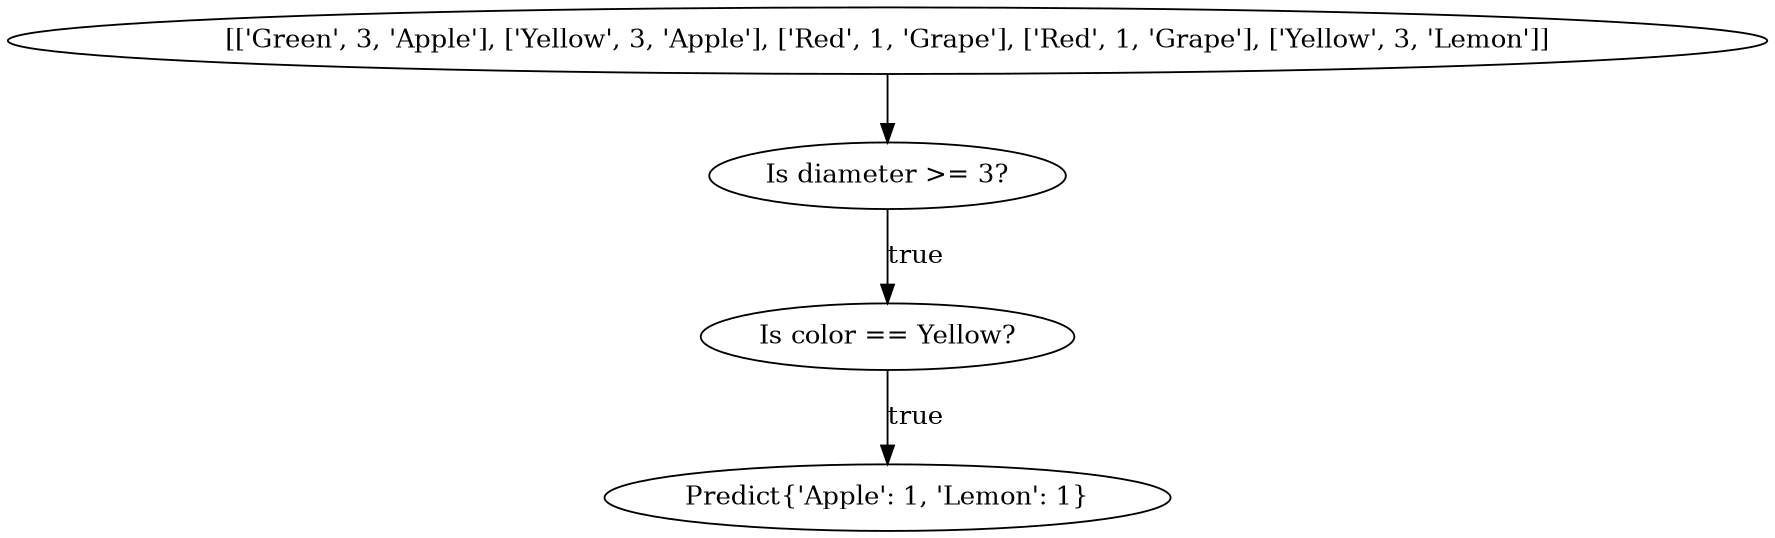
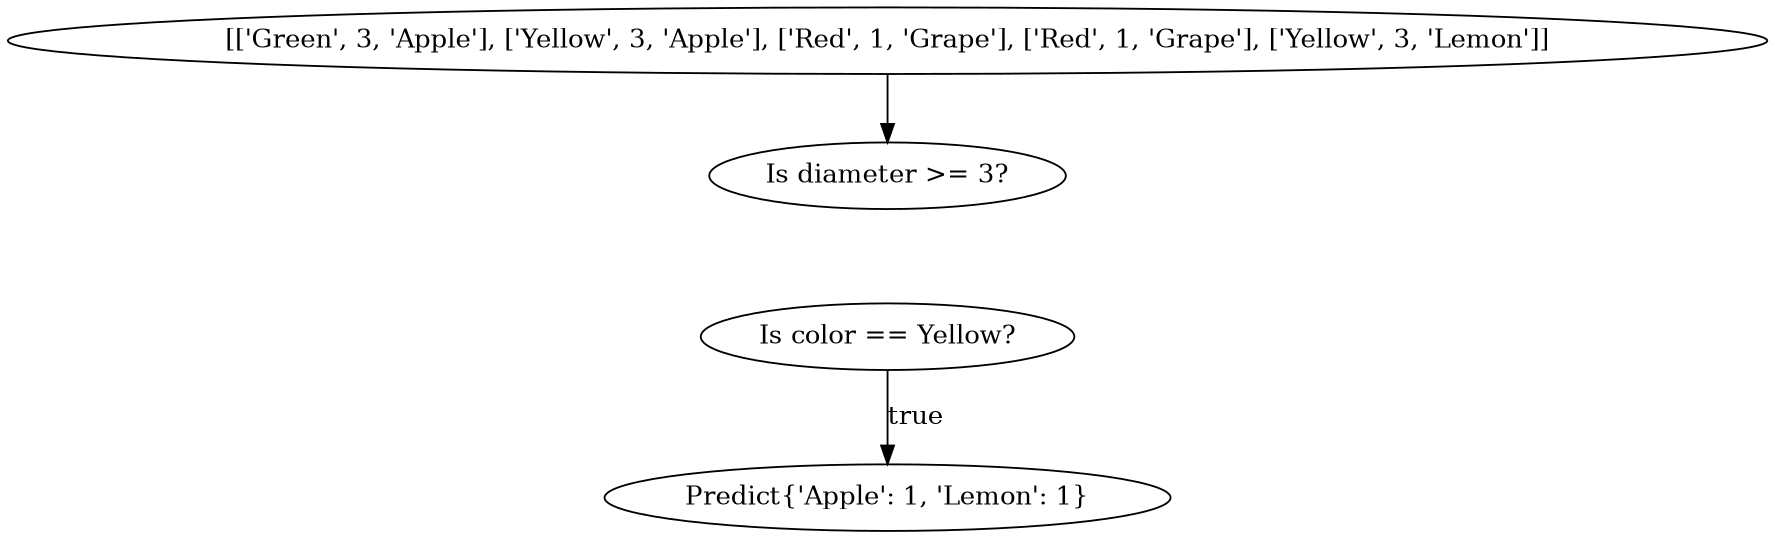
edge "Is diameter >= 3?" -> "Is color == Yellow?": removed, label "true"
